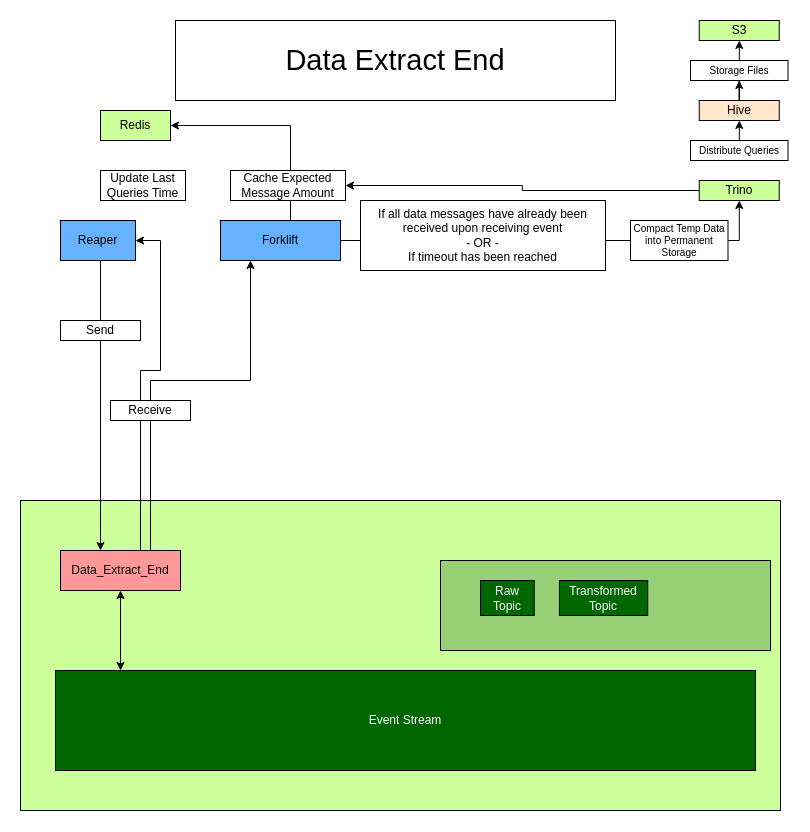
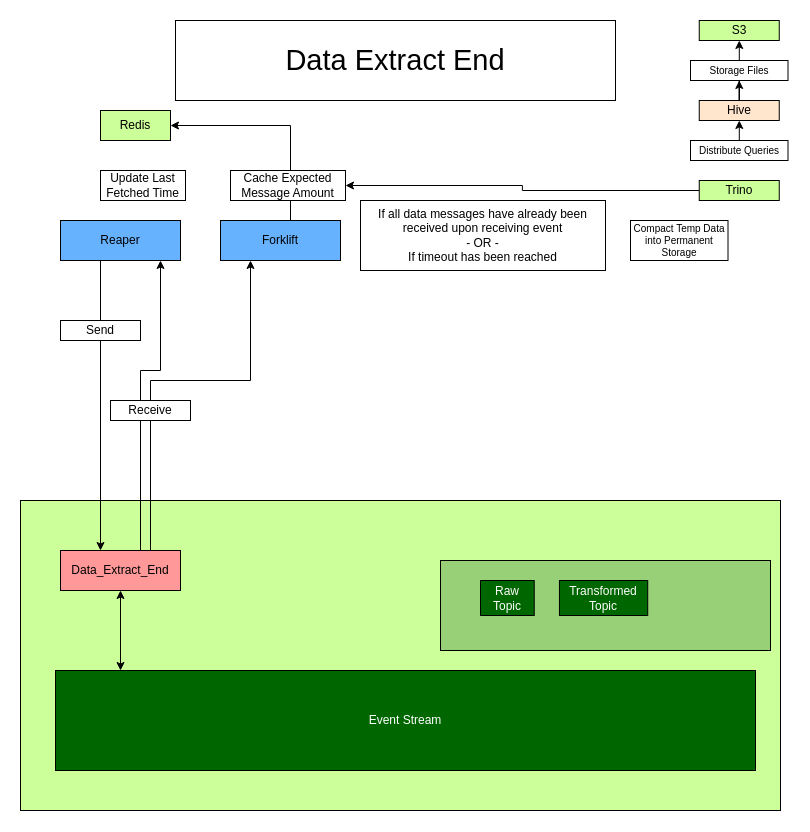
node "Update Last Queries Time": label "Update Last Queries Time" -> "Update Last Fetched Time"
edge "Forklift" -> "Trino": removed
node "Reaper": size 75x40 -> 120x40
